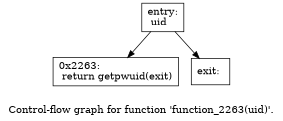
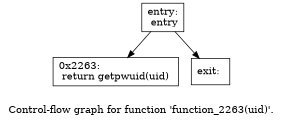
node "entry:": text "uid" -> "entry"
node "0x2263:": text "return getpwuid(exit)" -> "return getpwuid(uid)"
